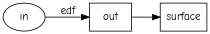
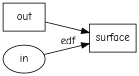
edge "in" -> "out": now "in" -> "surface"
